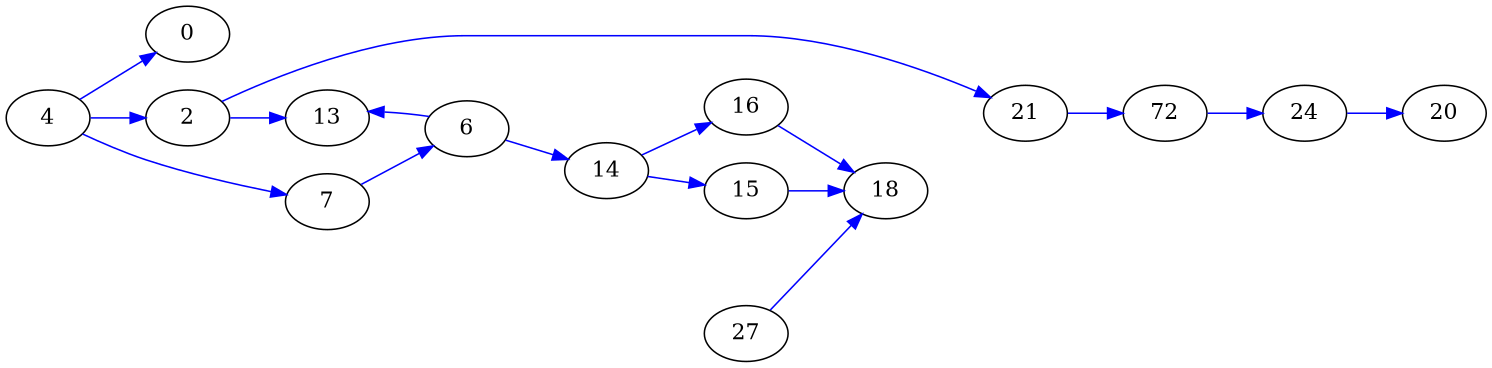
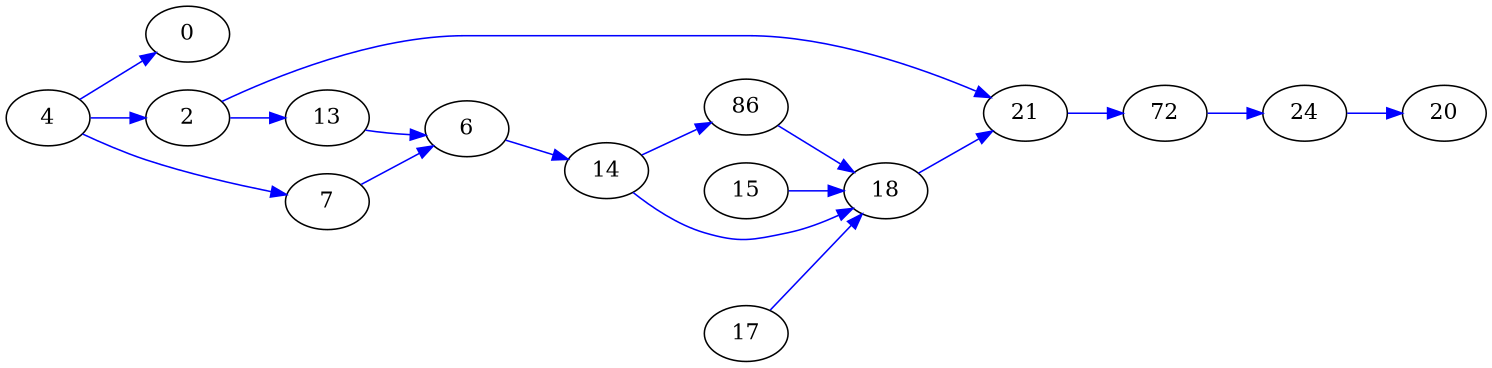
node "16": label "16" -> "86"
edge "6" -> "13": reversed
edge "18" -> "21": added
edge "14" -> "15": now "14" -> "18"
node "27": label "27" -> "17"
